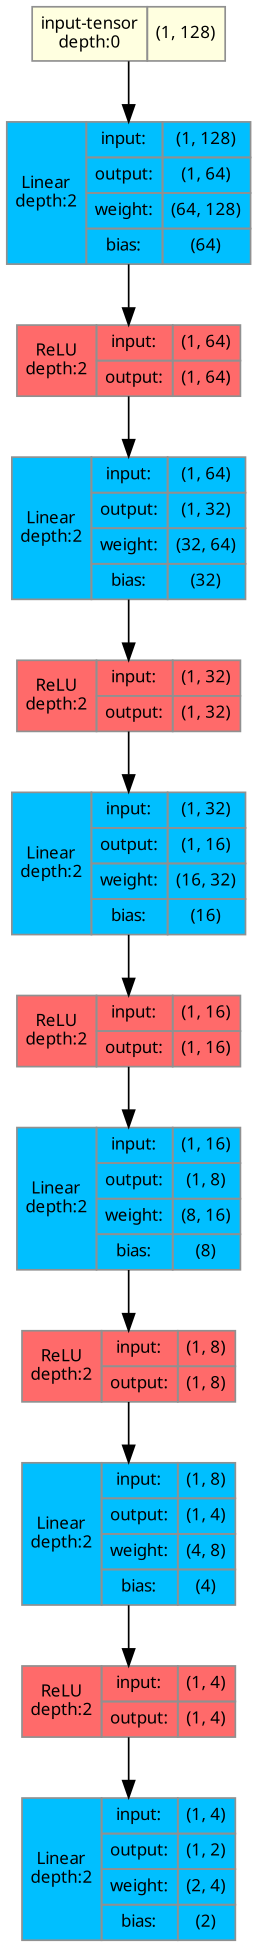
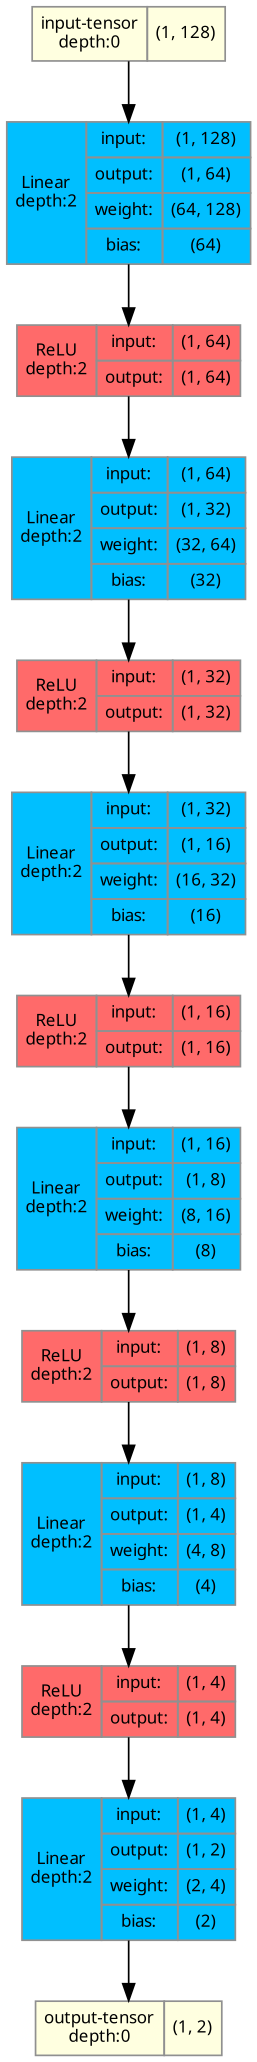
node "output-tensor": added
